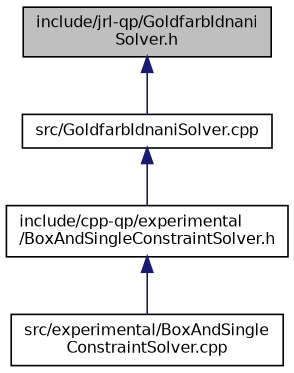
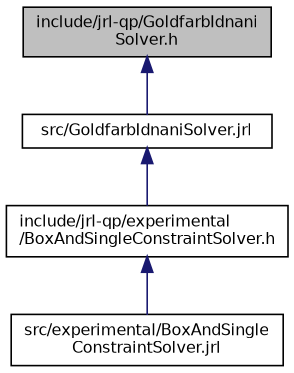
node "src/GoldfarbIdnaniSolver.cpp": label "src/GoldfarbIdnaniSolver.cpp" -> "src/GoldfarbIdnaniSolver.jrl"
node "include/cpp-qp/experimental /BoxAndSingleConstraintSolver.h": label "include/cpp-qp/experimental /BoxAndSingleConstraintSolver.h" -> "include/jrl-qp/experimental /BoxAndSingleConstraintSolver.h"
node "src/experimental/BoxAndSingle ConstraintSolver.cpp": label "src/experimental/BoxAndSingle ConstraintSolver.cpp" -> "src/experimental/BoxAndSingle ConstraintSolver.jrl"
